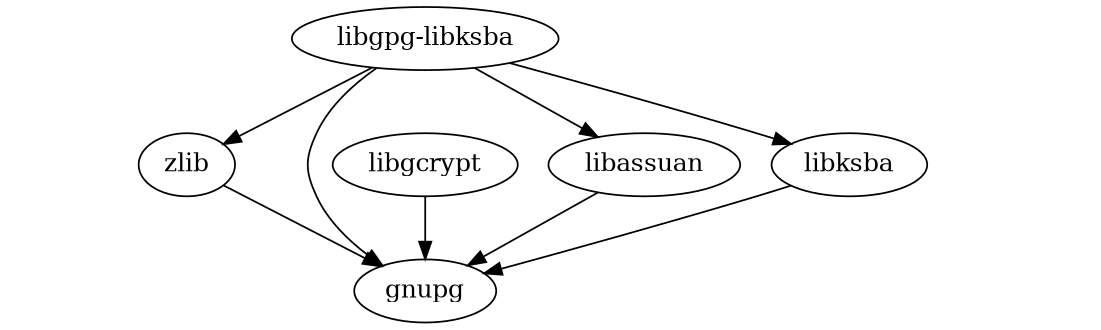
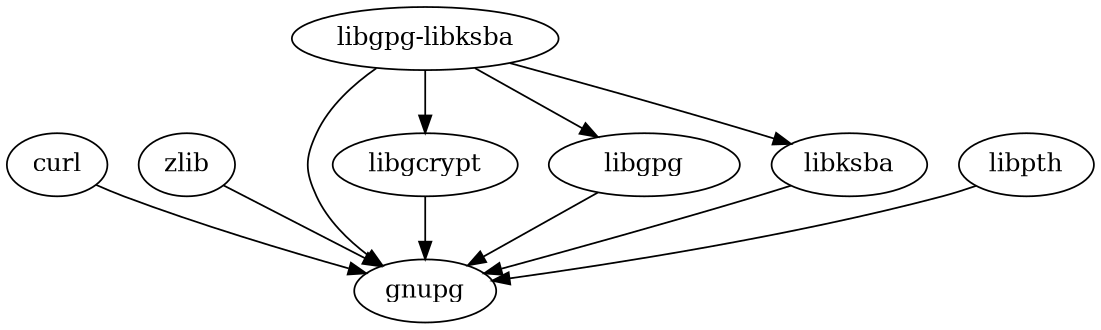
edge "libgpg-libksba" -> "zlib": now "libgpg-libksba" -> "libgcrypt"
node "curl": added
node "libassuan": label "libassuan" -> "libgpg"
node "libpth": added
